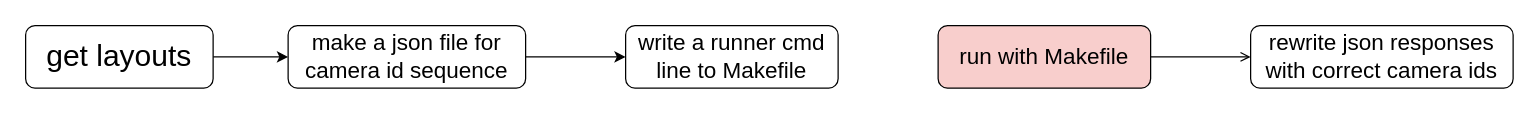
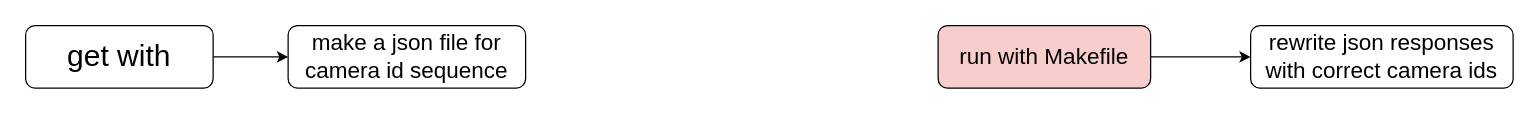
node "get layouts": label "get layouts" -> "get with"
edge "make a json file for camera id sequence" -> "write a runner cmd line to Makefile": removed
node "write a runner cmd line to Makefile": removed
edge "run with Makefile" -> "rewrite json responses with correct camera ids": arrowhead open -> classic
